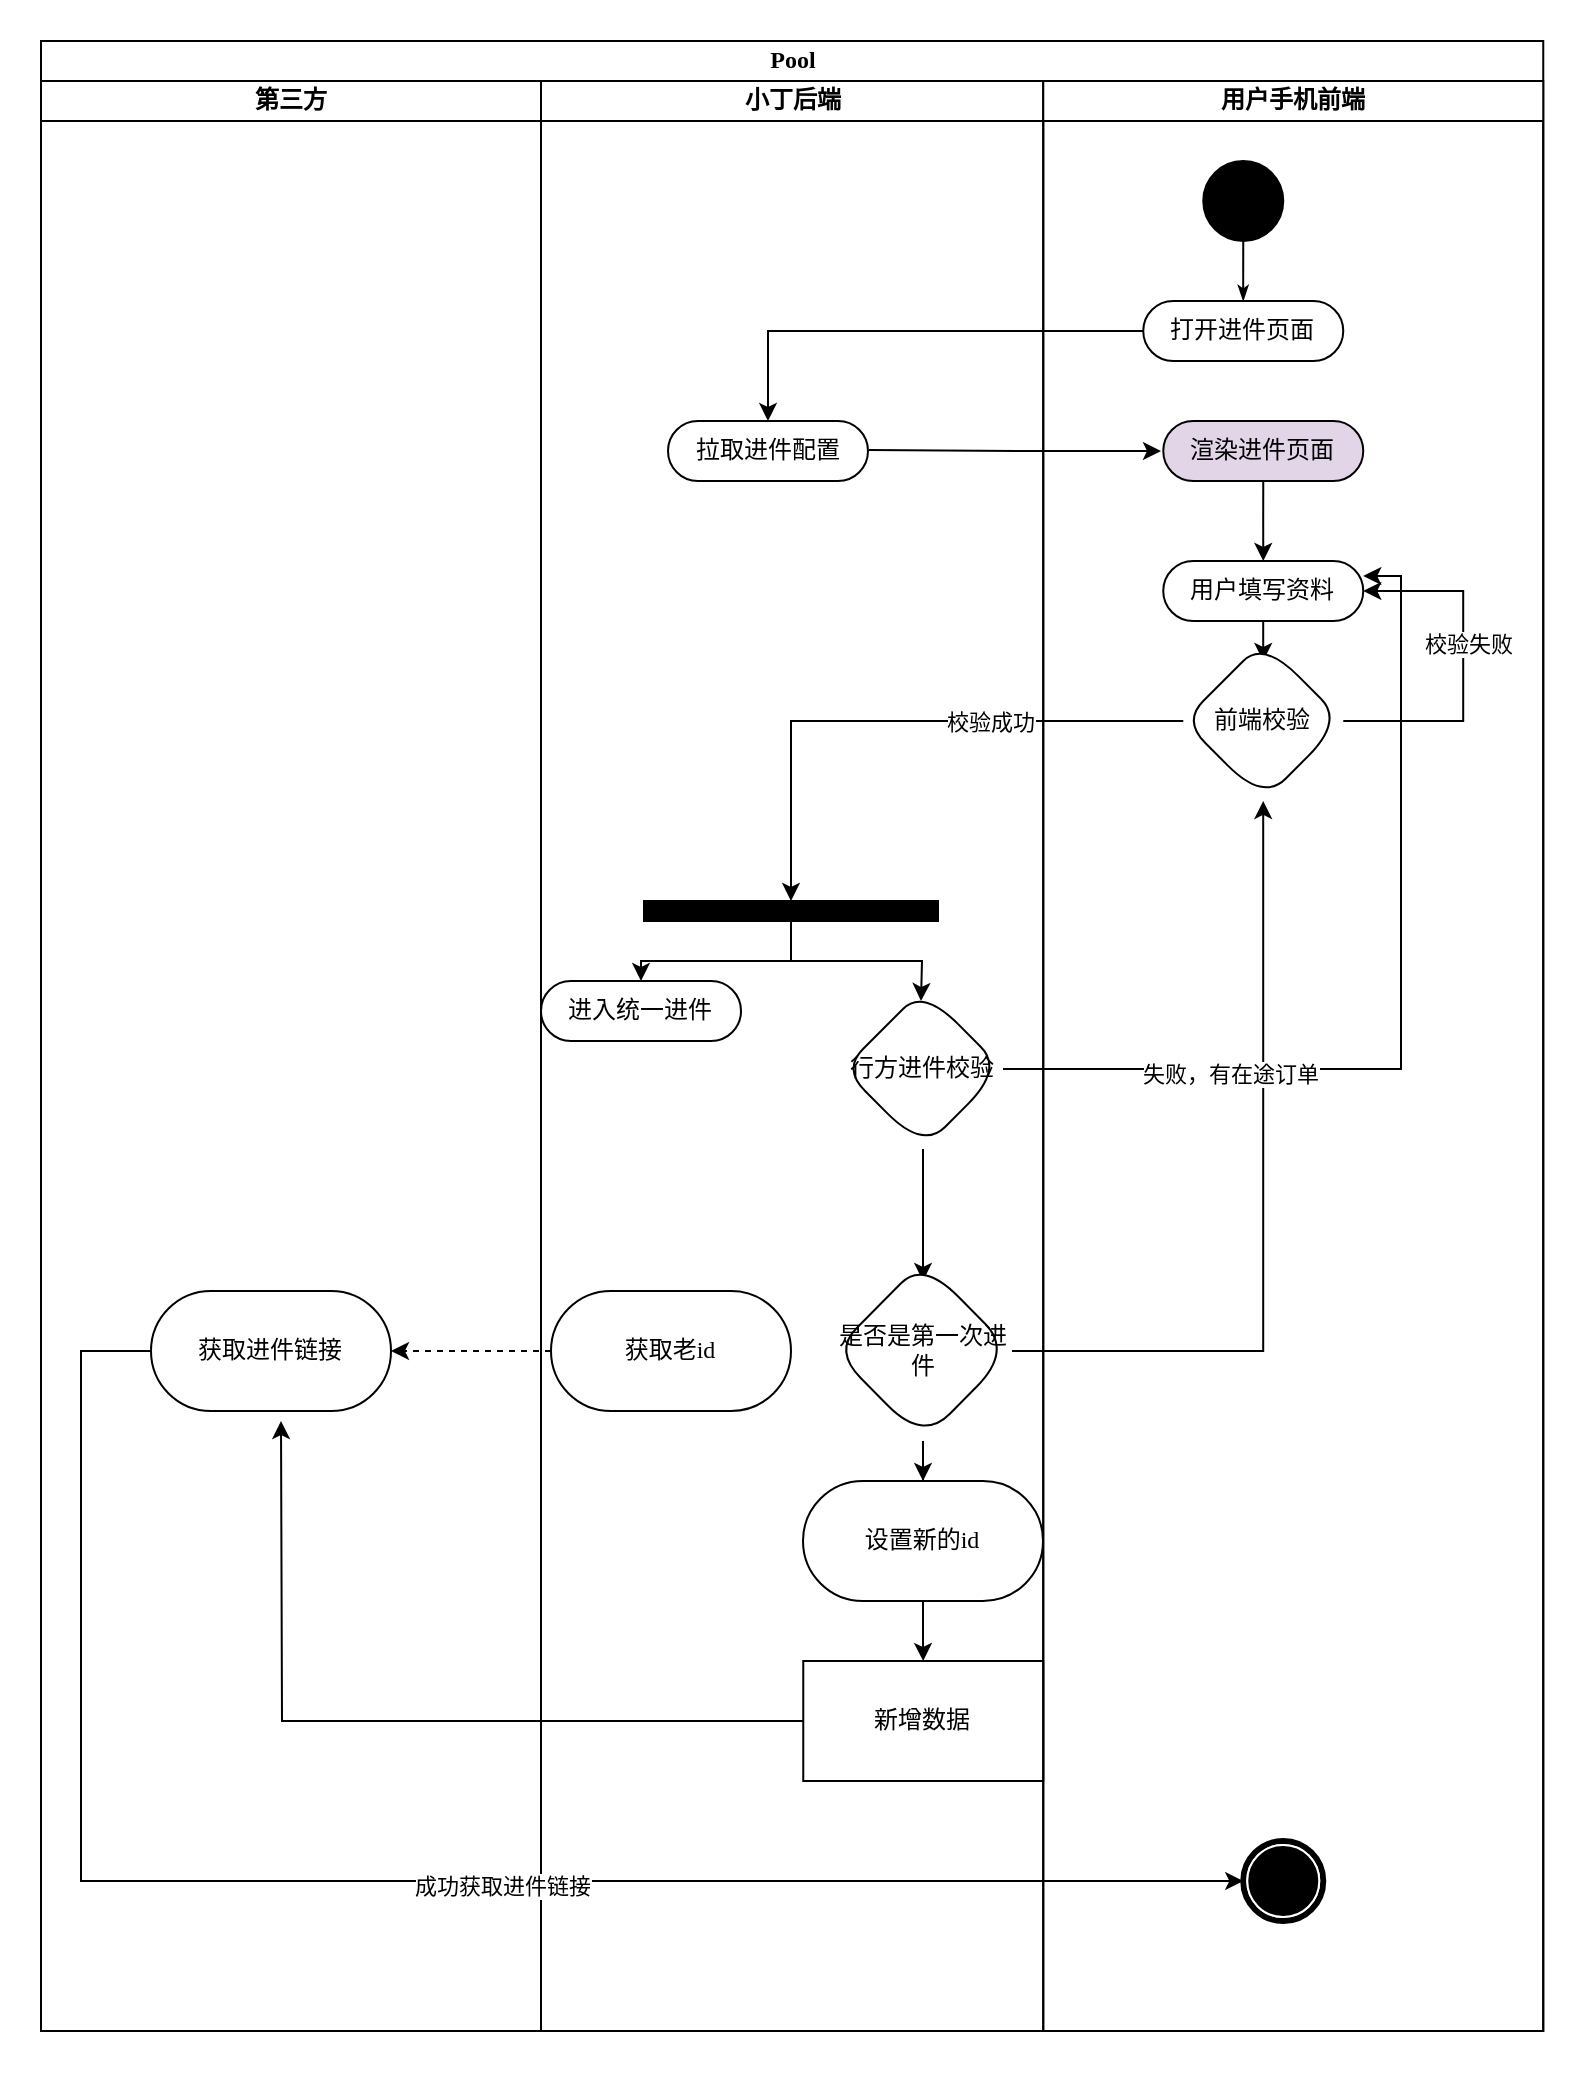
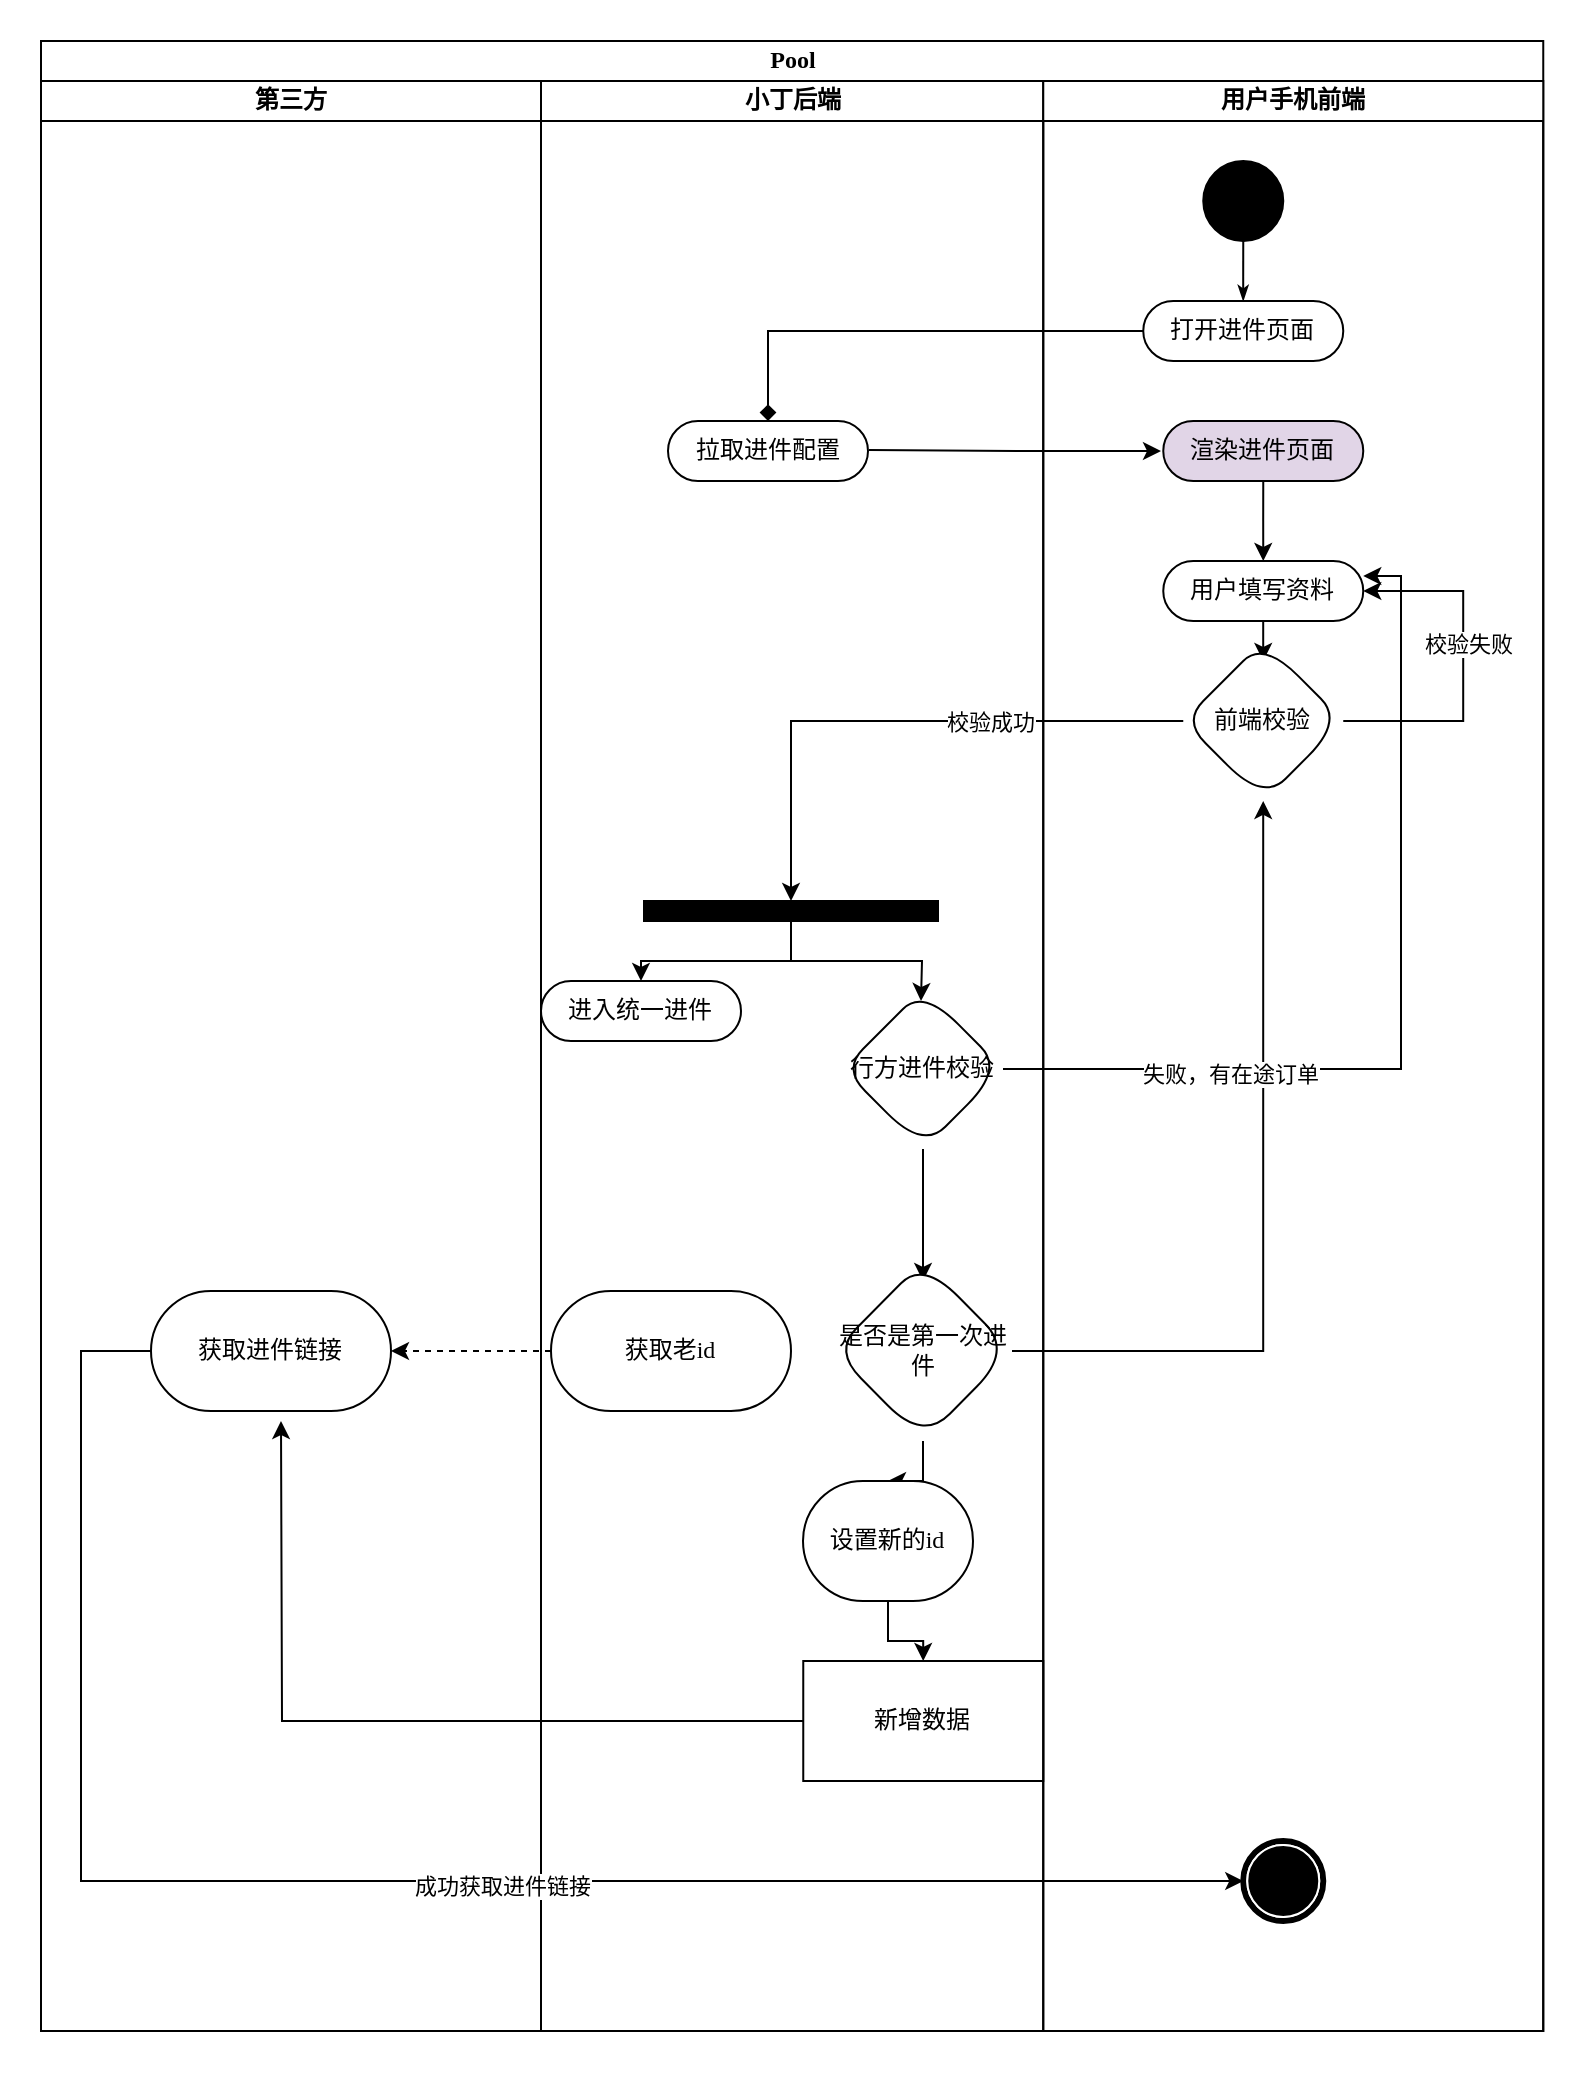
edge "打开进件页面" -> "拉取进件配置": arrowhead classic -> diamond
node "设置新的id": size 240x120 -> 170x120
